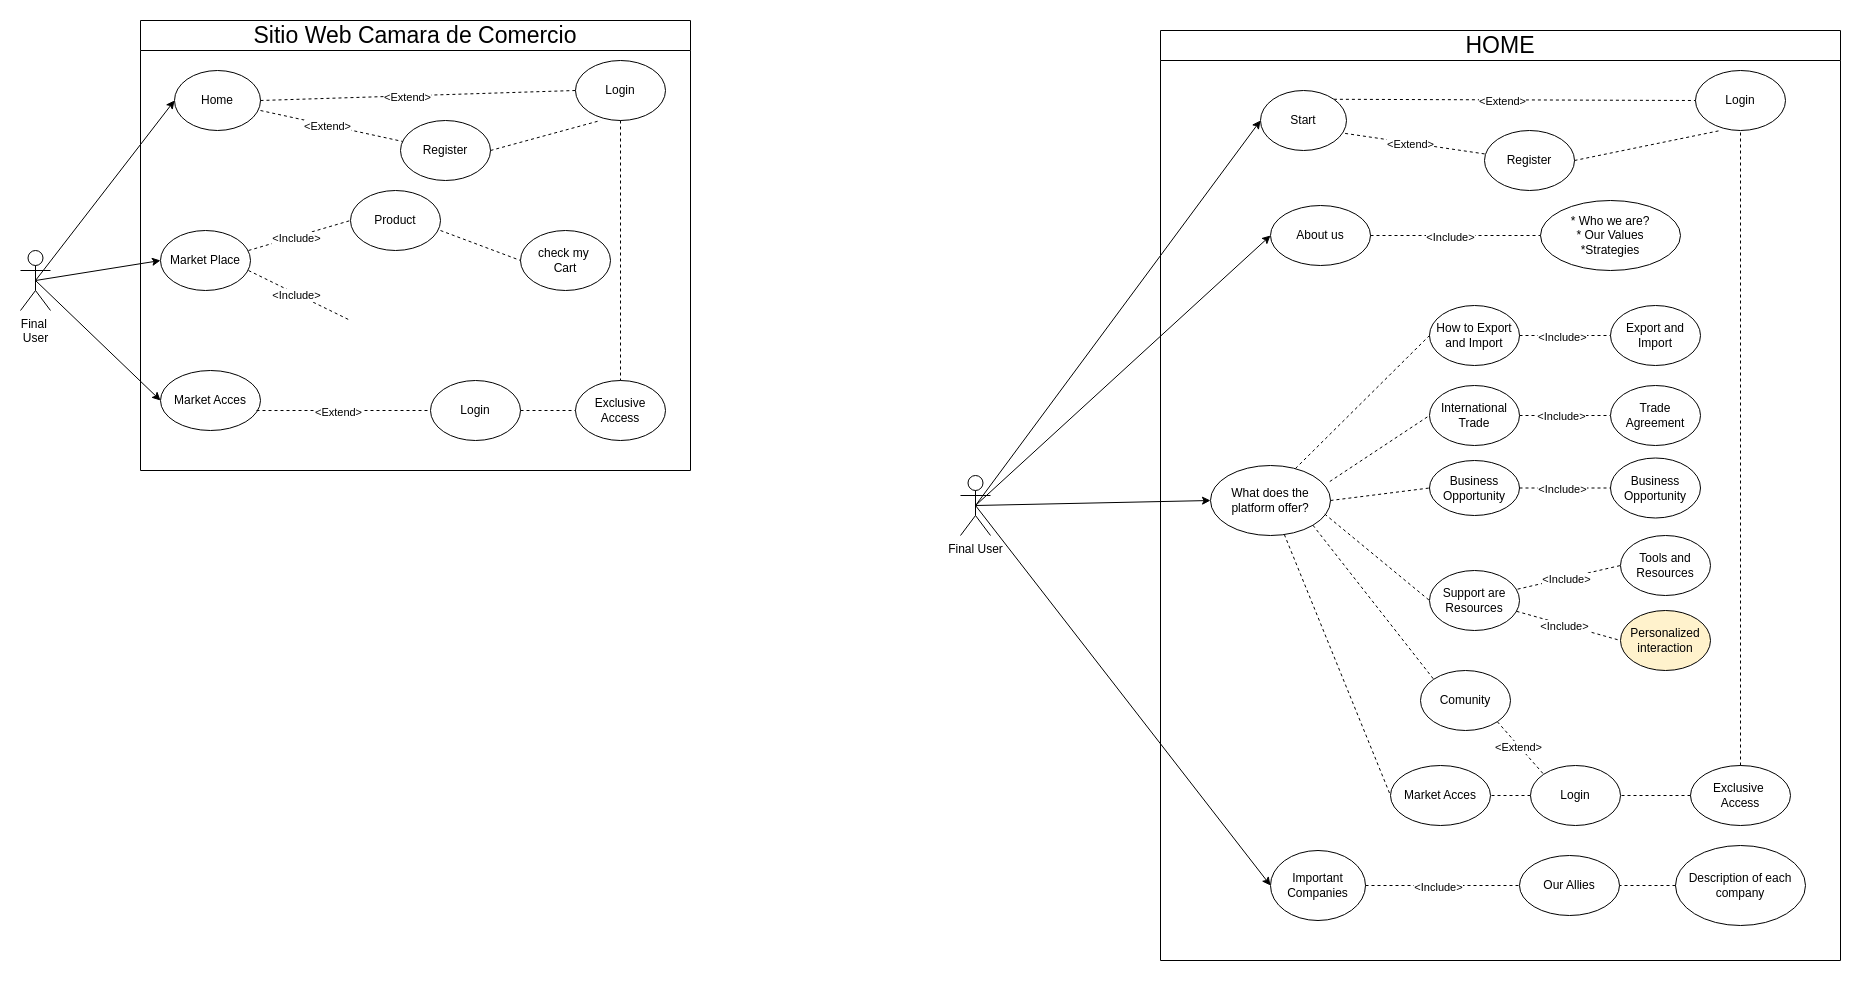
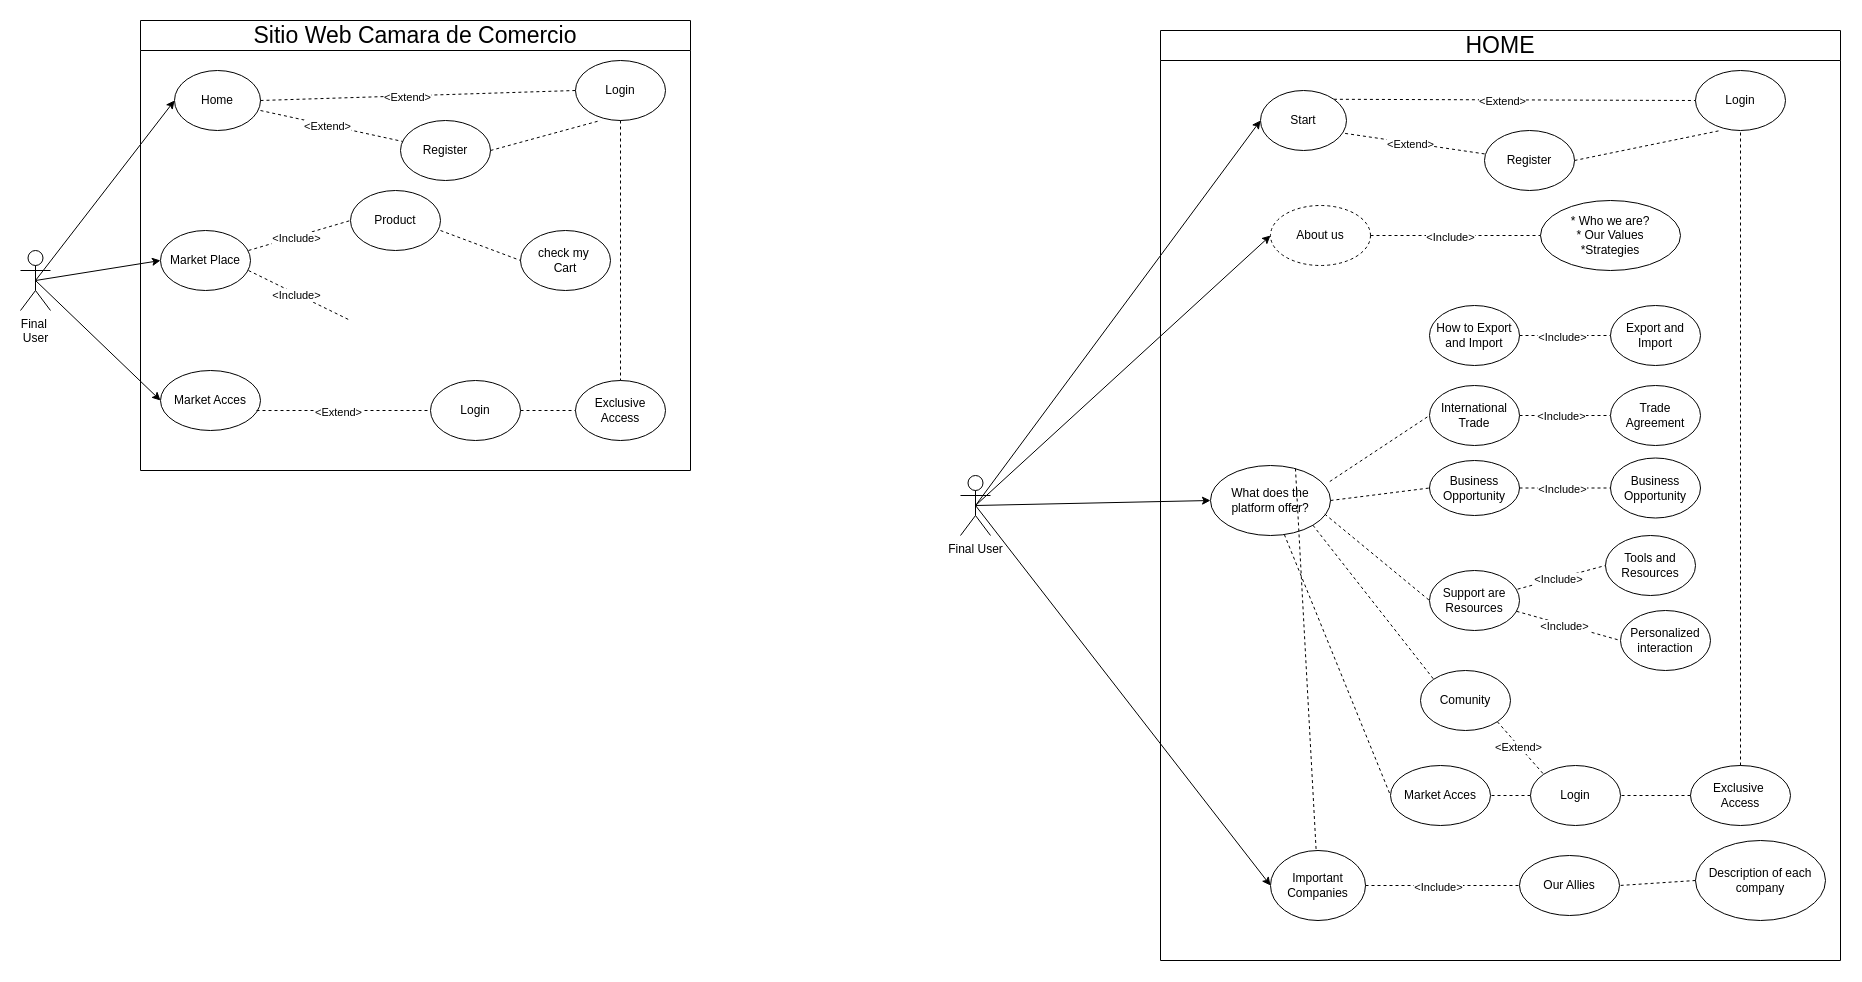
node "About us": style solid -> dashed
edge "How to Export and Import" -- "What does the platform offer?": now "Important Companies" -- "What does the platform offer?"
node "Tools and Resources": moved (1666, 566) -> (1651, 566)
node "Personalized interaction": fillcolor #fff2cc -> #ffffff
node "Description of each company": moved (1741, 886) -> (1761, 881)
